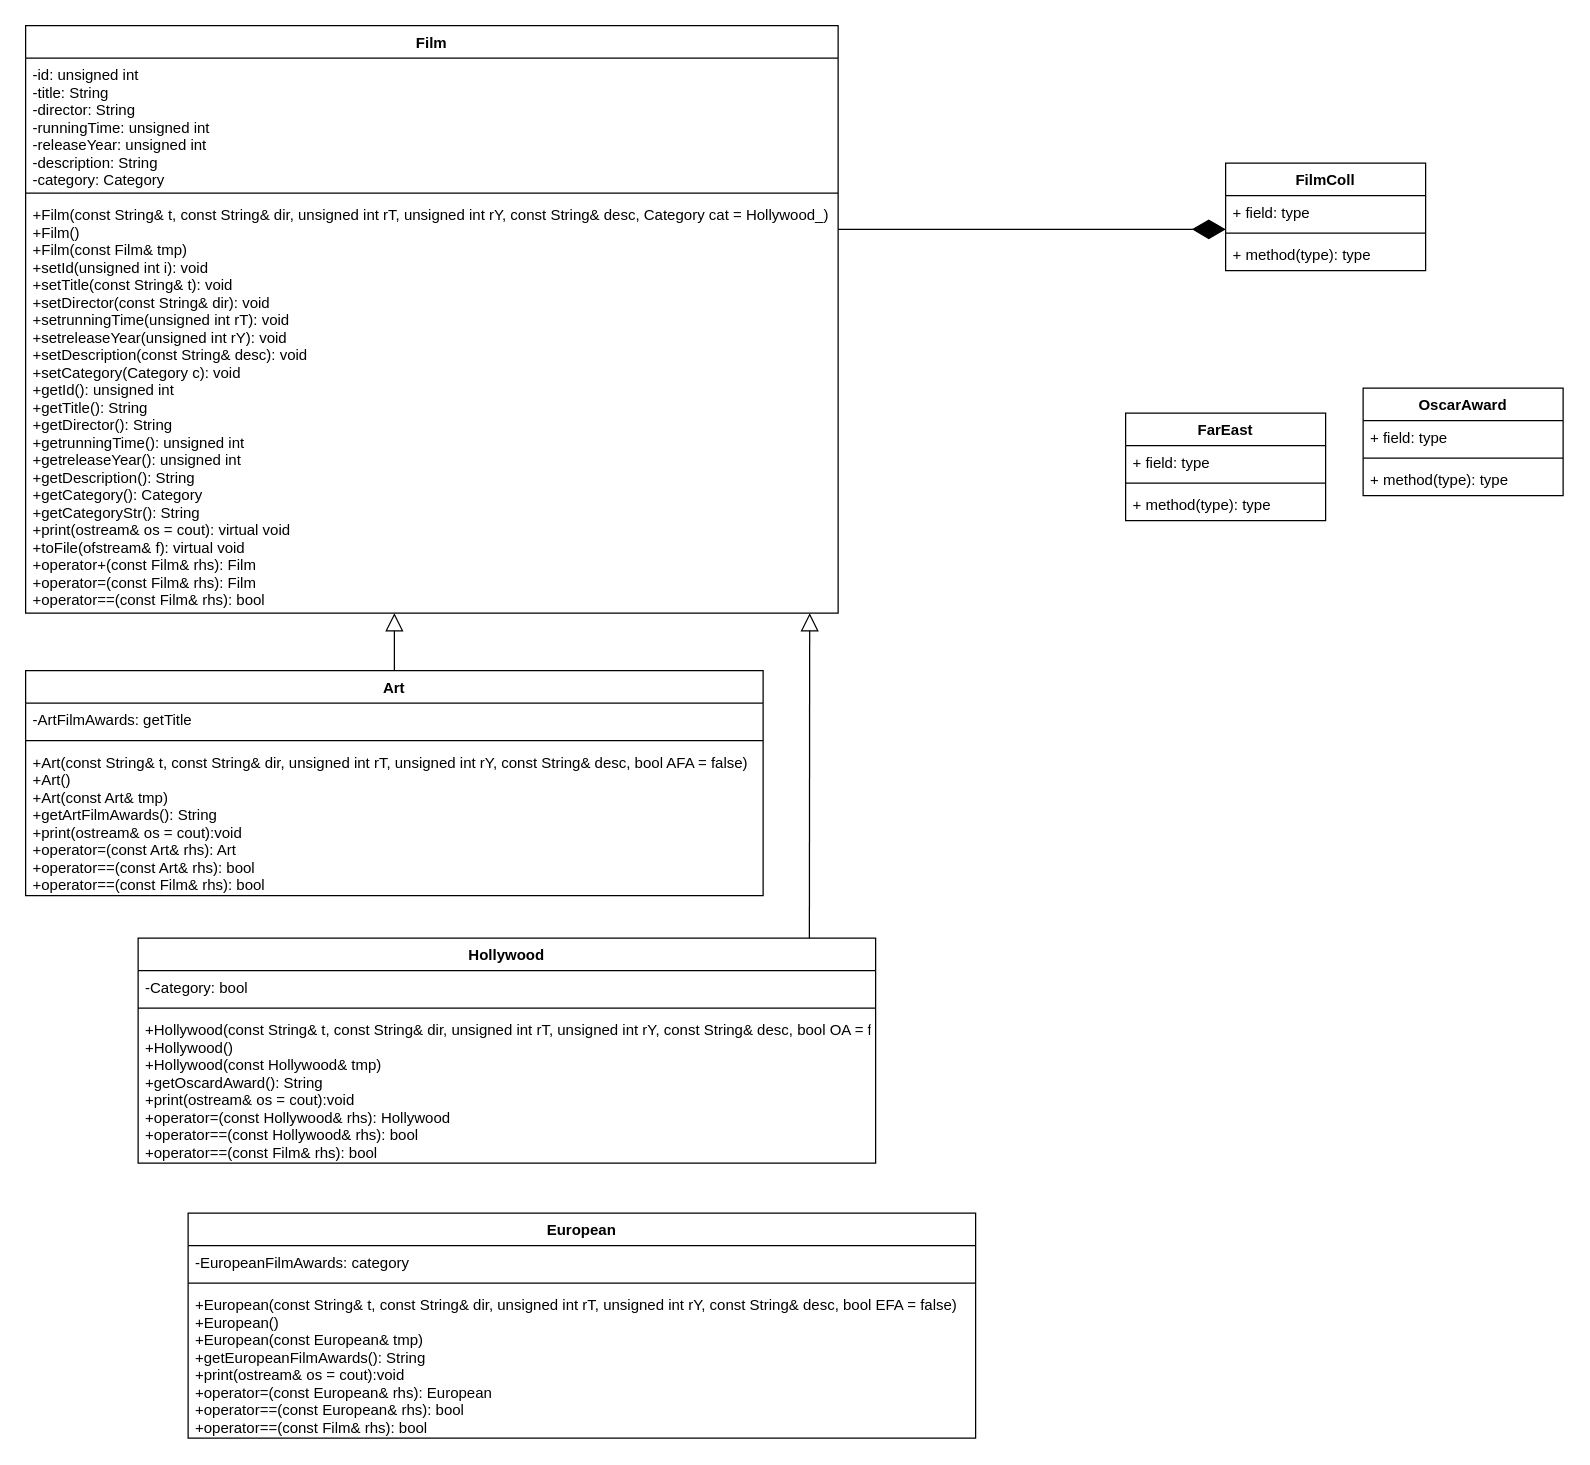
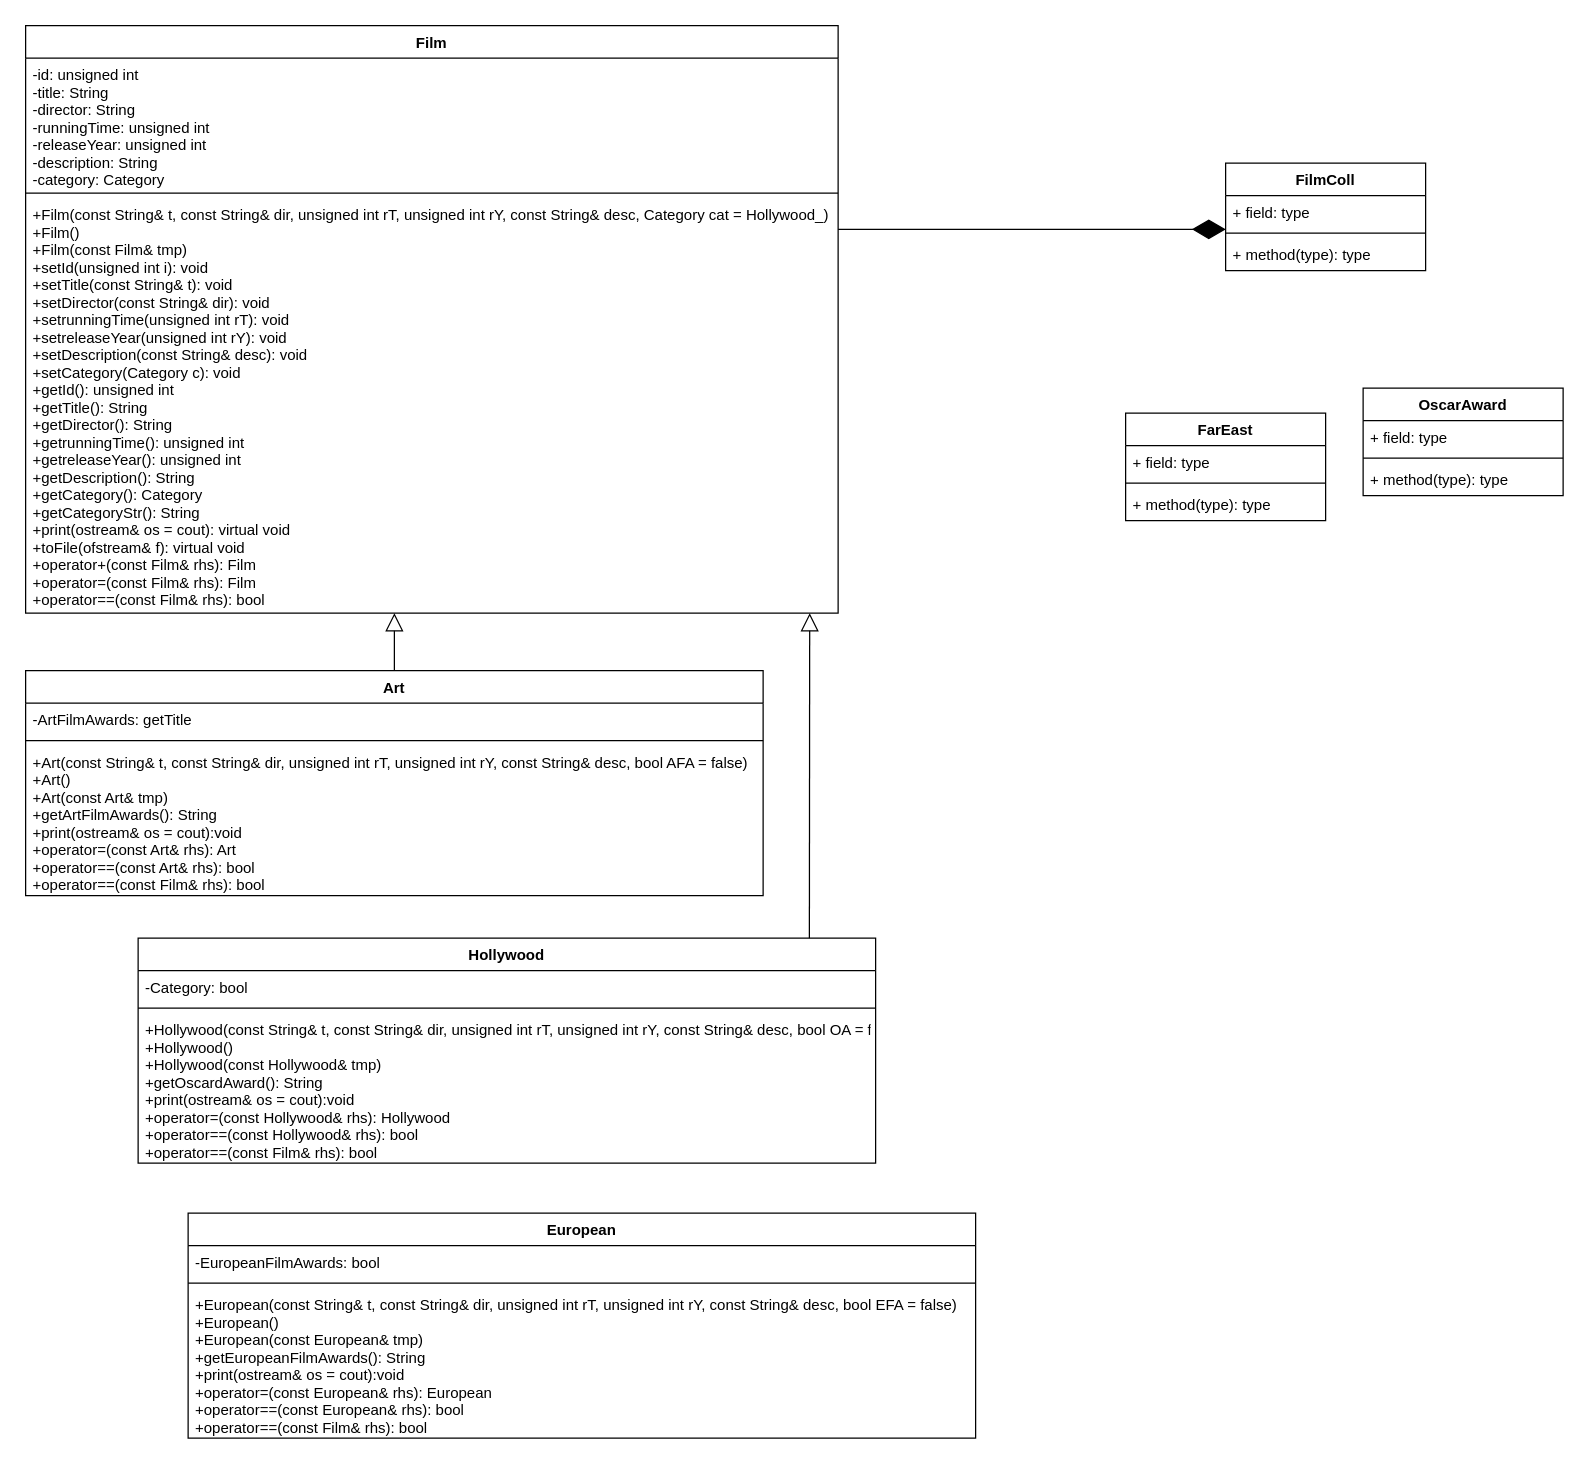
node "-EuropeanFilmAwards: category": label "-EuropeanFilmAwards: category" -> "-EuropeanFilmAwards: bool"
